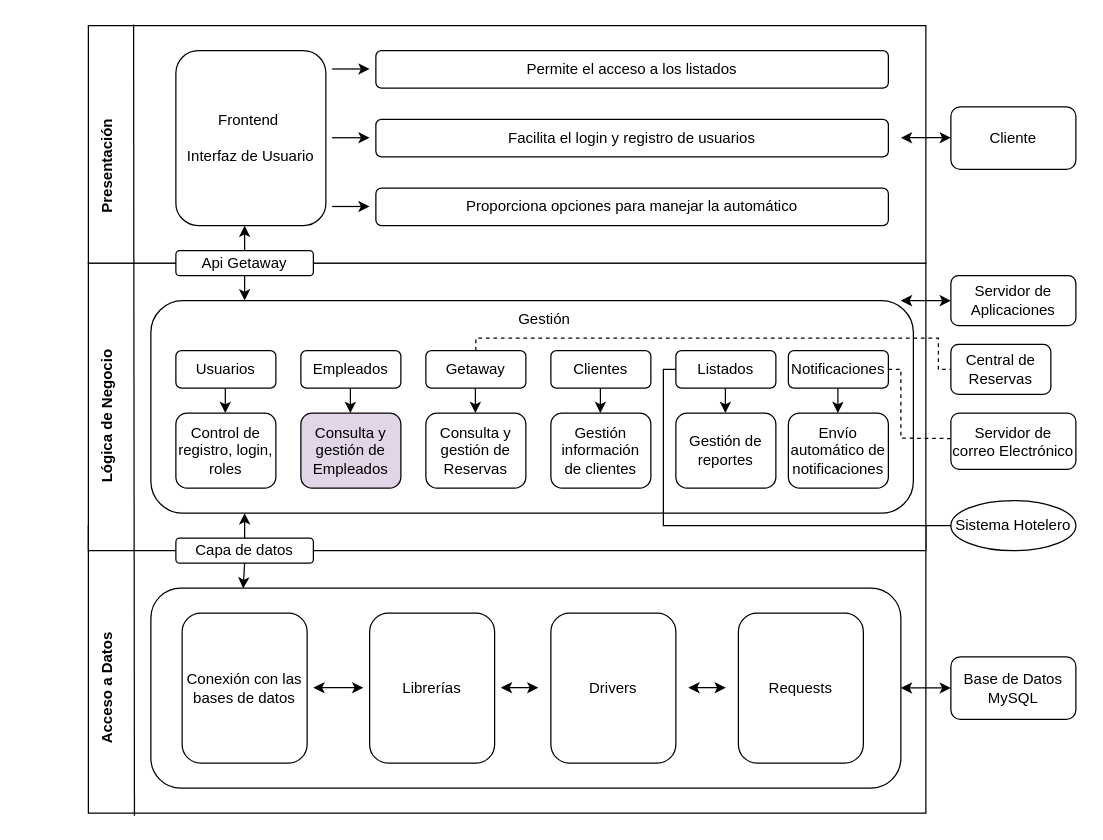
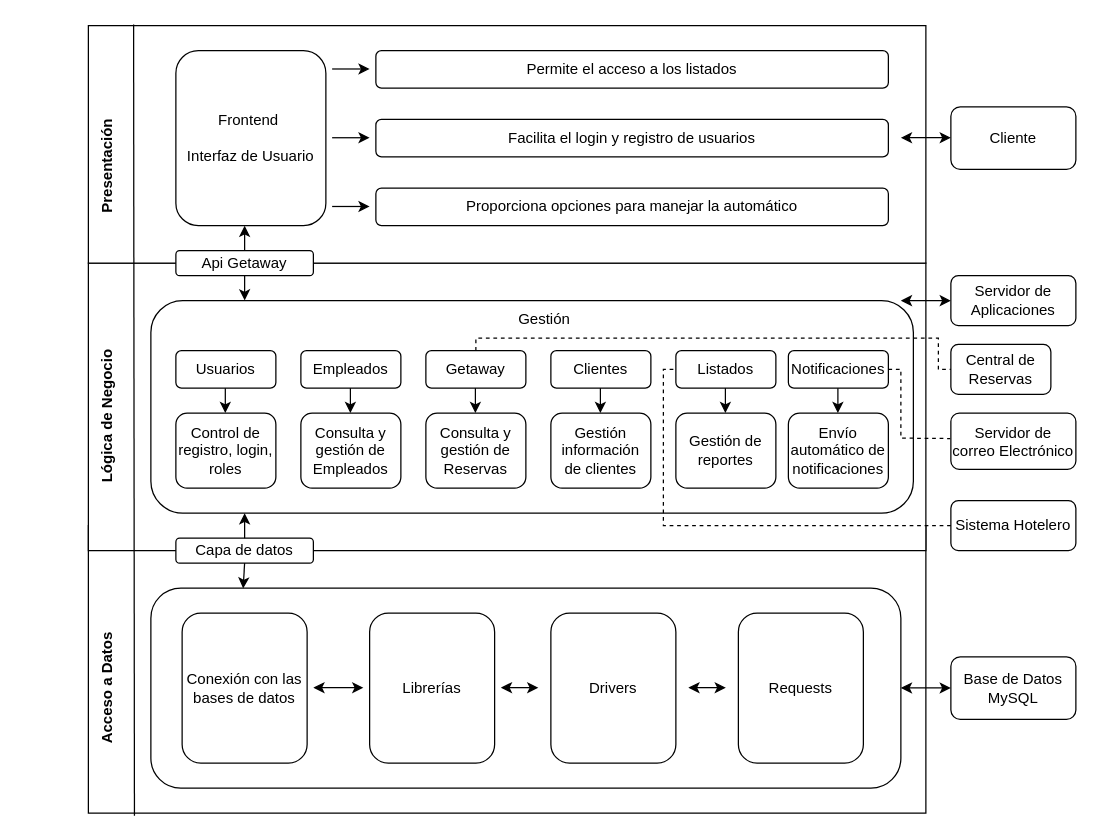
node "Consulta y gestión de Empleados": fillcolor #e1d5e7 -> #ffffff
edge "Listados" -- "Sistema Hotelero": style solid -> dashed
node "Sistema Hotelero": shape ellipse -> rounded rectangle
